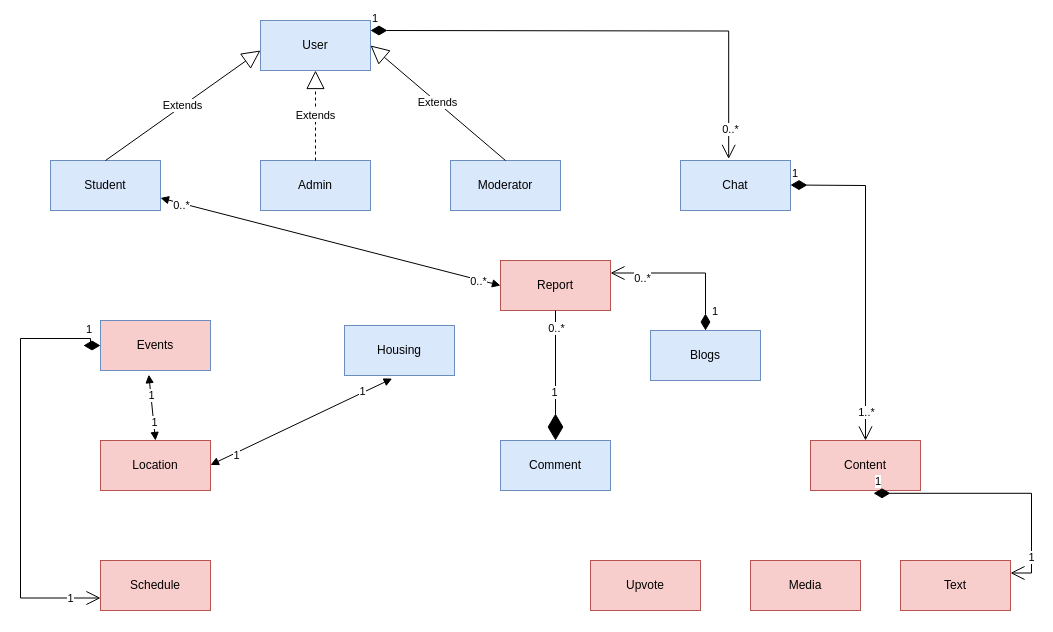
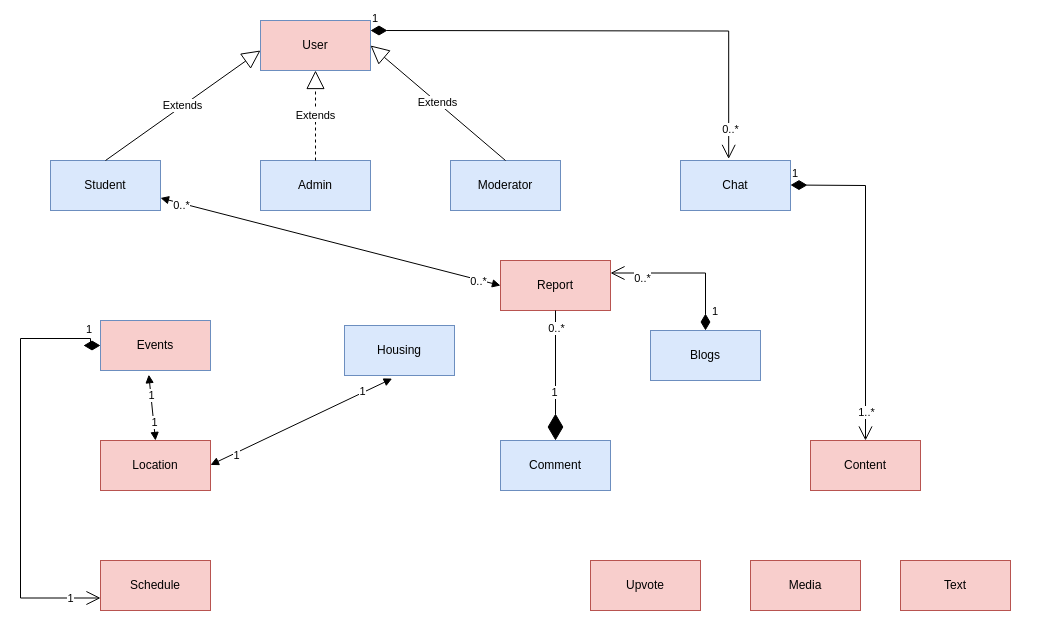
node "User": fillcolor #dae8fc -> #f8cecc
edge "Content" -- "Text": removed, labels "1", "1"
